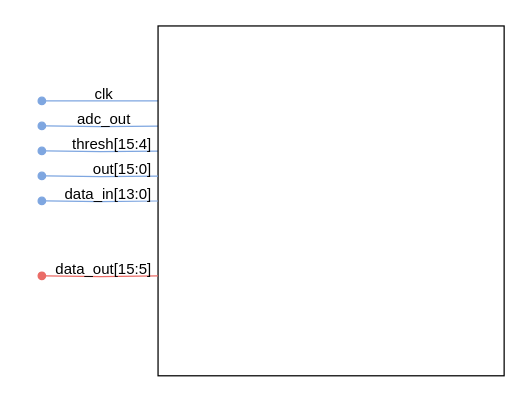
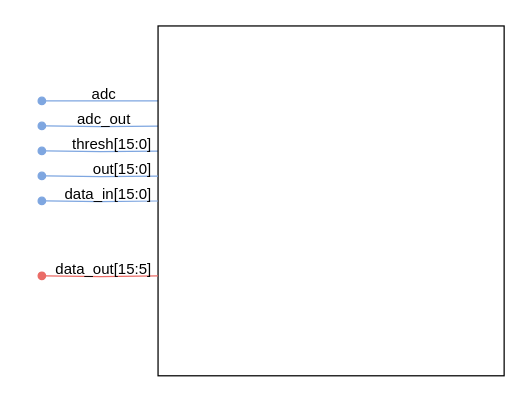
node "clk": label "clk" -> "adc"
node "thresh[15:4]": label "thresh[15:4]" -> "thresh[15:0]"
node "data_in[13:0]": label "data_in[13:0]" -> "data_in[15:0]"
